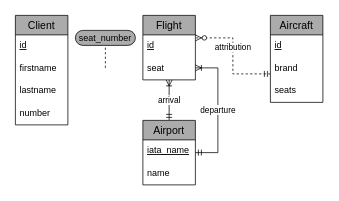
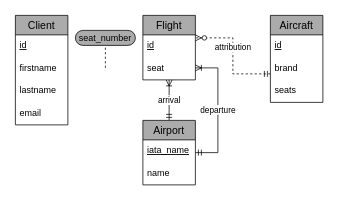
node "number": label "number" -> "email"
